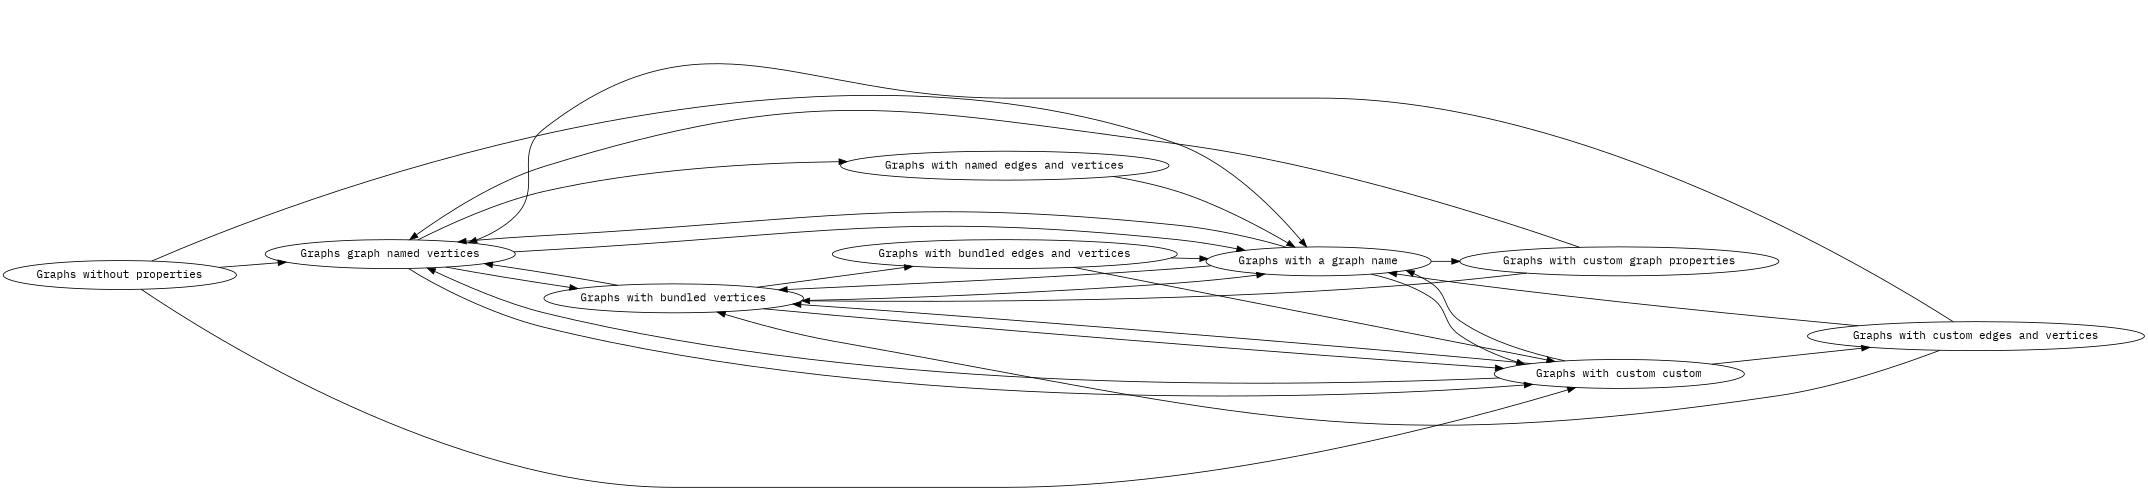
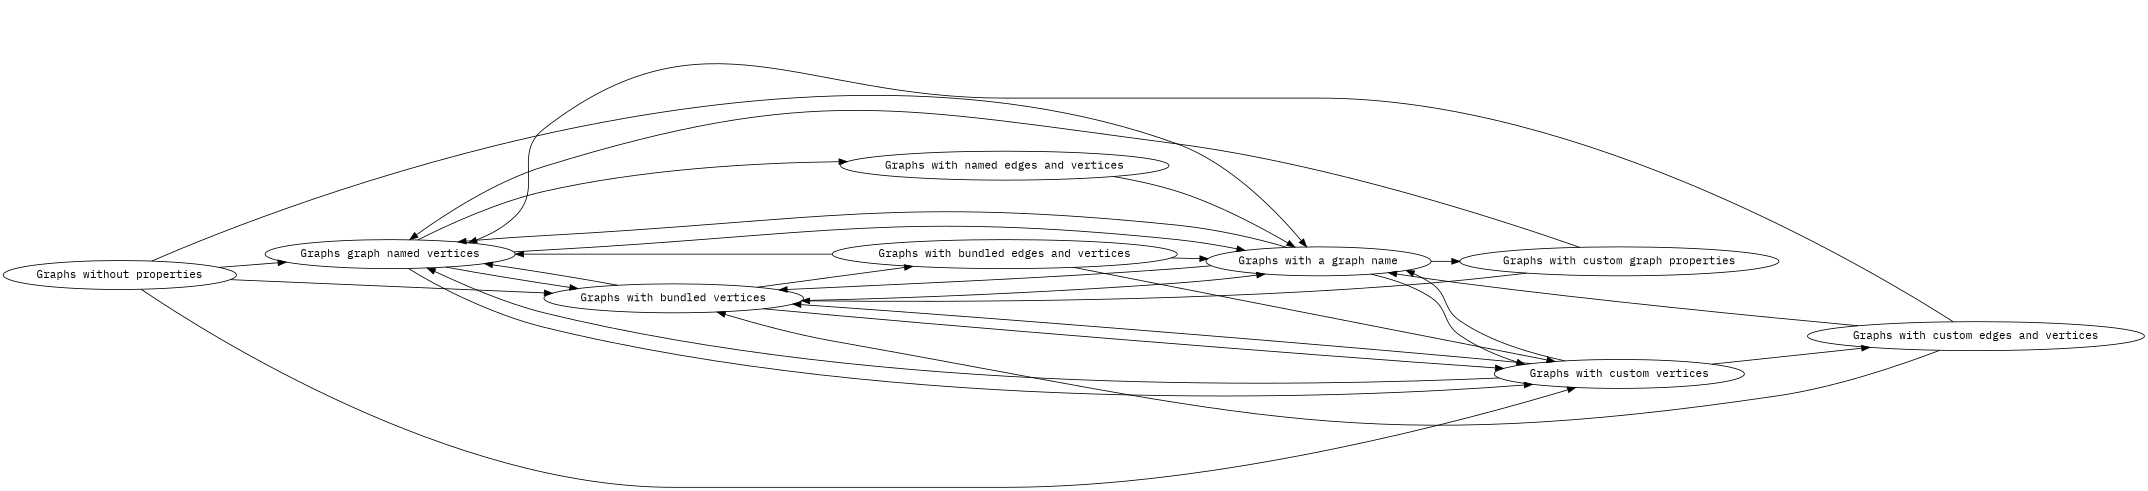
edge "Graphs with bundled edges and vertices" -> "Graphs graph named vertices": added
edge "Graphs without properties" -> "Graphs with bundled vertices": added
node "Graphs with custom custom": label "Graphs with custom custom" -> "Graphs with custom vertices"
